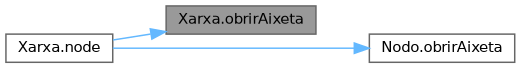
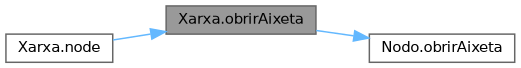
edge "Xarxa.node" -> "Nodo.obrirAixeta": now "Xarxa.obrirAixeta" -> "Nodo.obrirAixeta"
